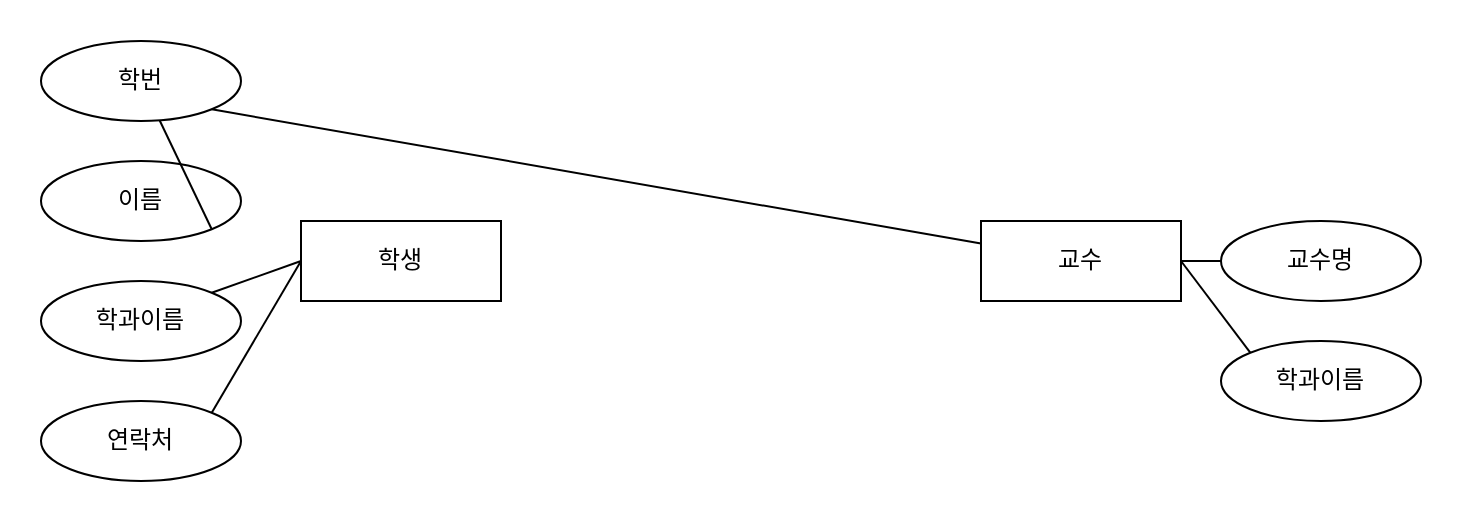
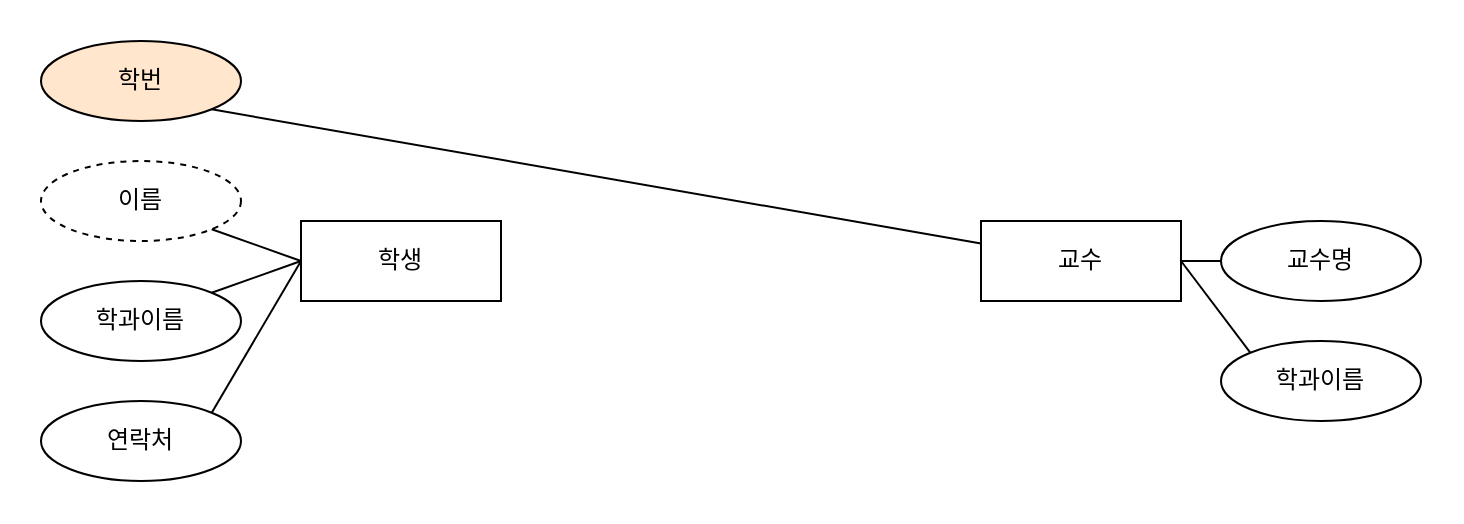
node "학번": fillcolor #ffffff -> #ffe6cc
edge "학번" -- "이름": now "학생" -- "이름"
node "이름": style solid -> dashed
